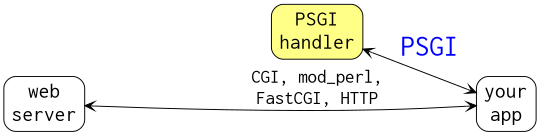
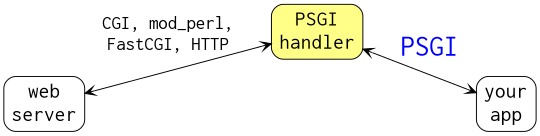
edge "web server" -- "your app": now "web server" -- "PSGI handler"
